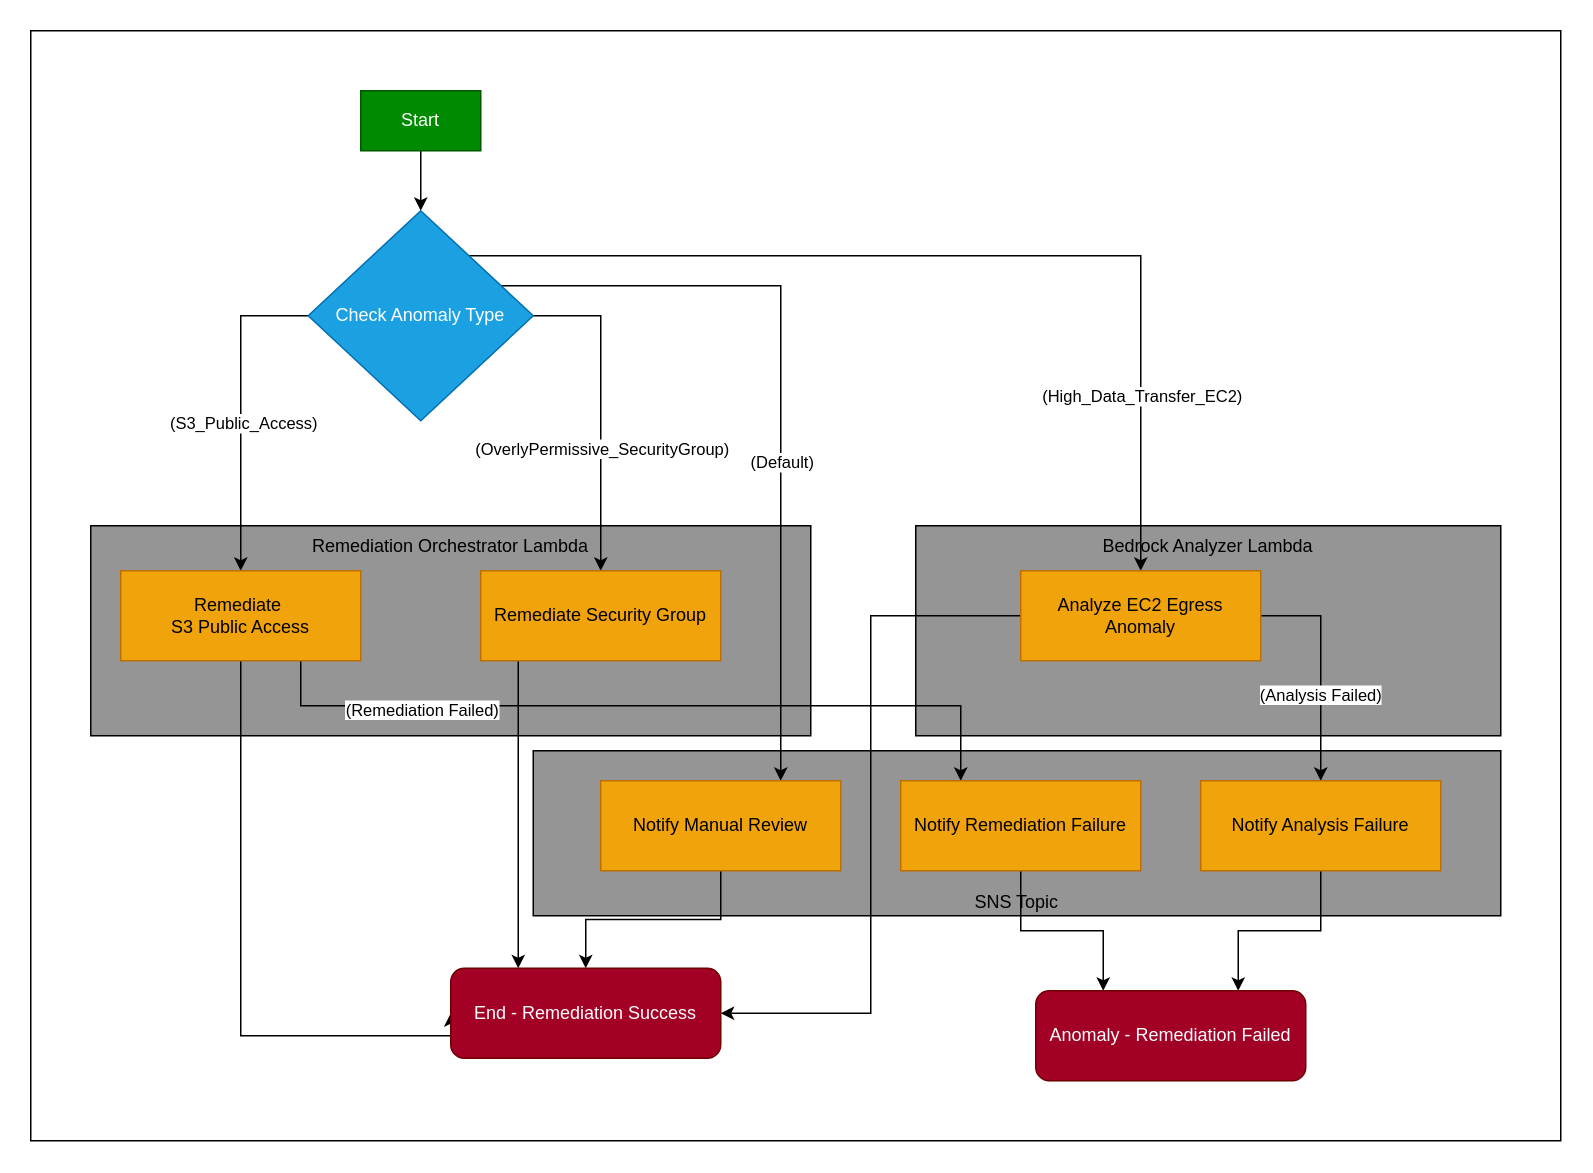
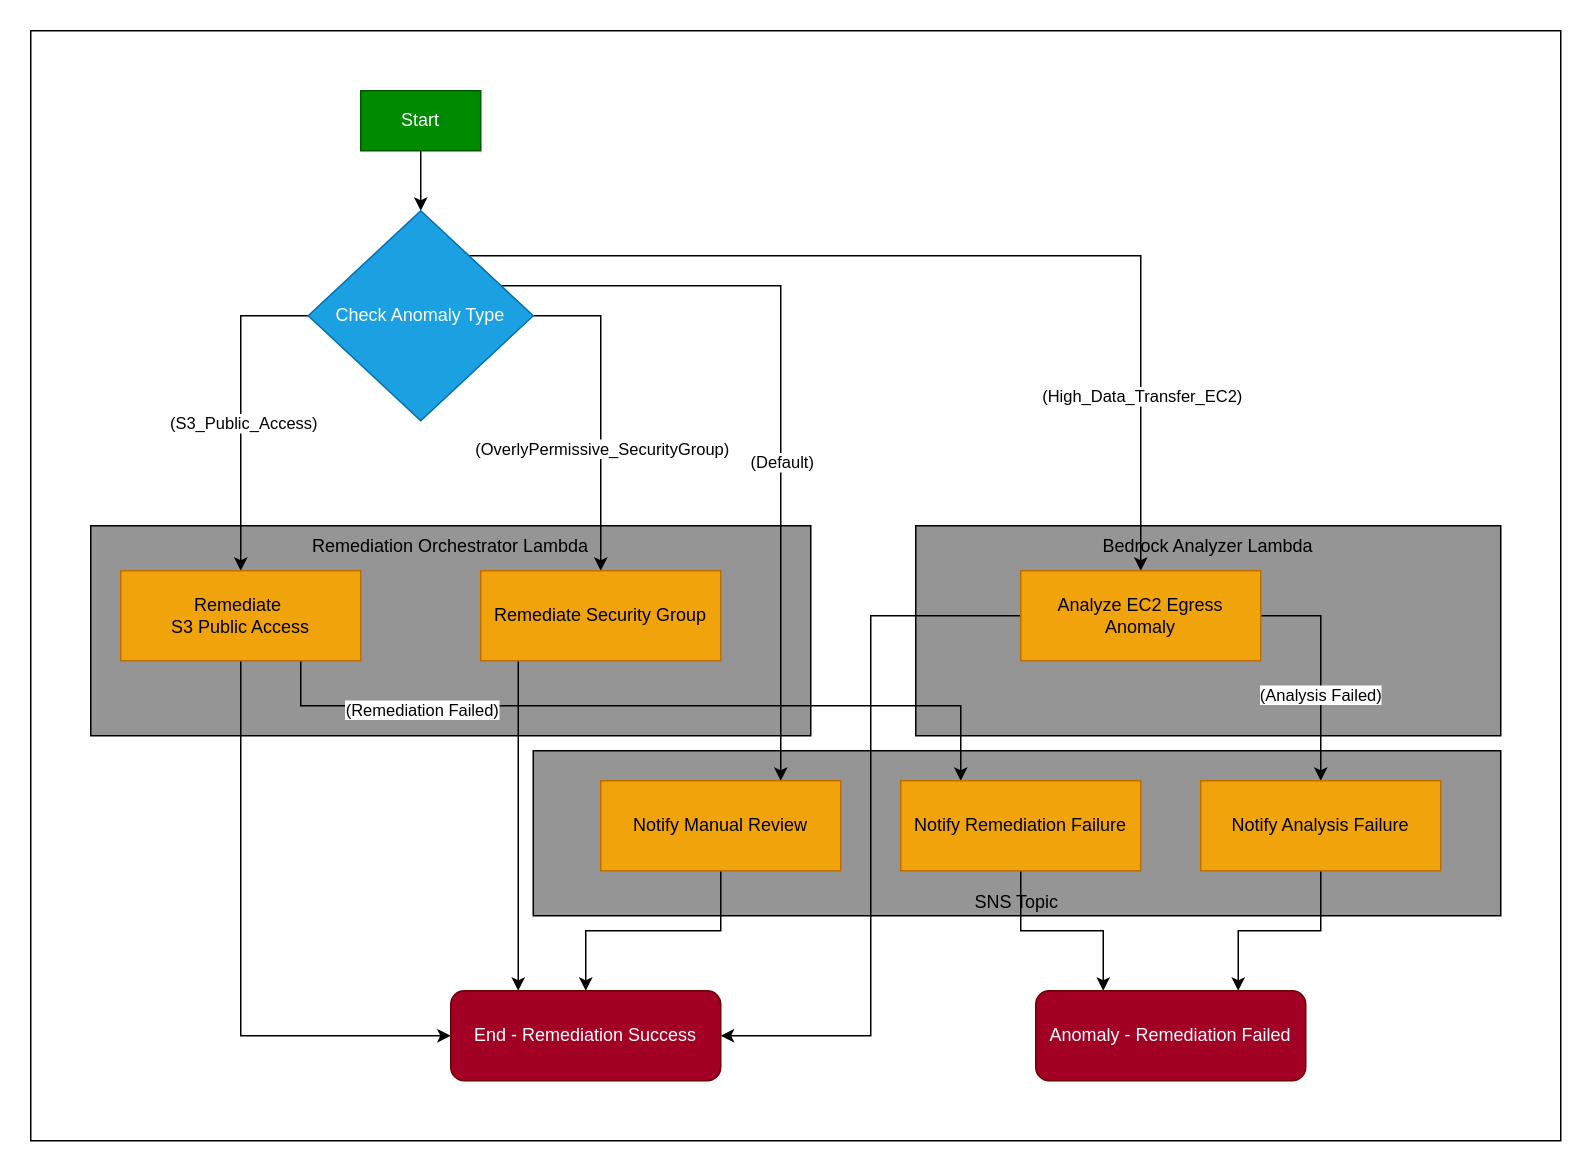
node "End - Remediation Success": moved (586, 1013) -> (586, 1036)
